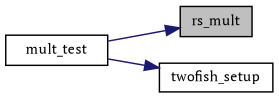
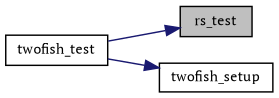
node "rs_mult": label "rs_mult" -> "rs_test"
node "mult_test": label "mult_test" -> "twofish_test"
